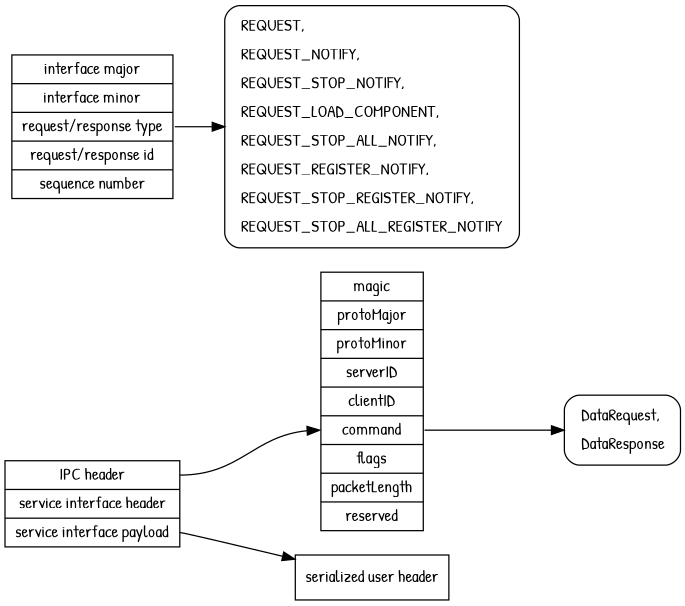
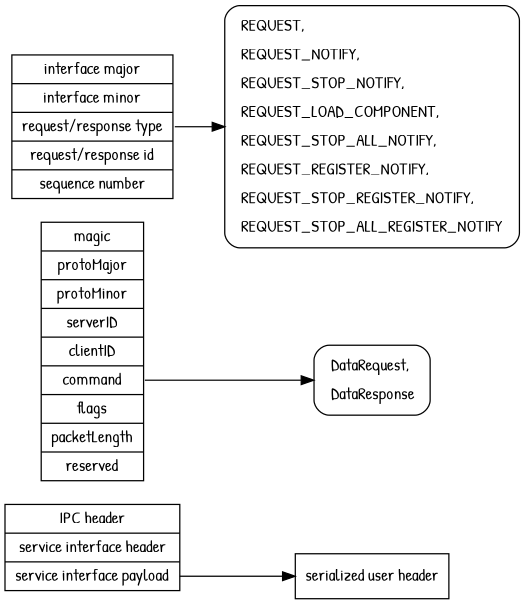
edge "IPC header" -> "magic": removed
